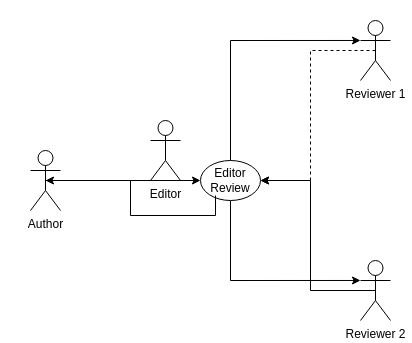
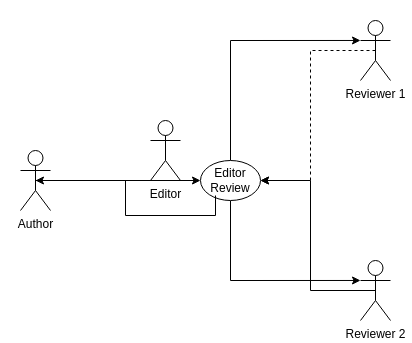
node "Author": moved (46, 181) -> (36, 181)
